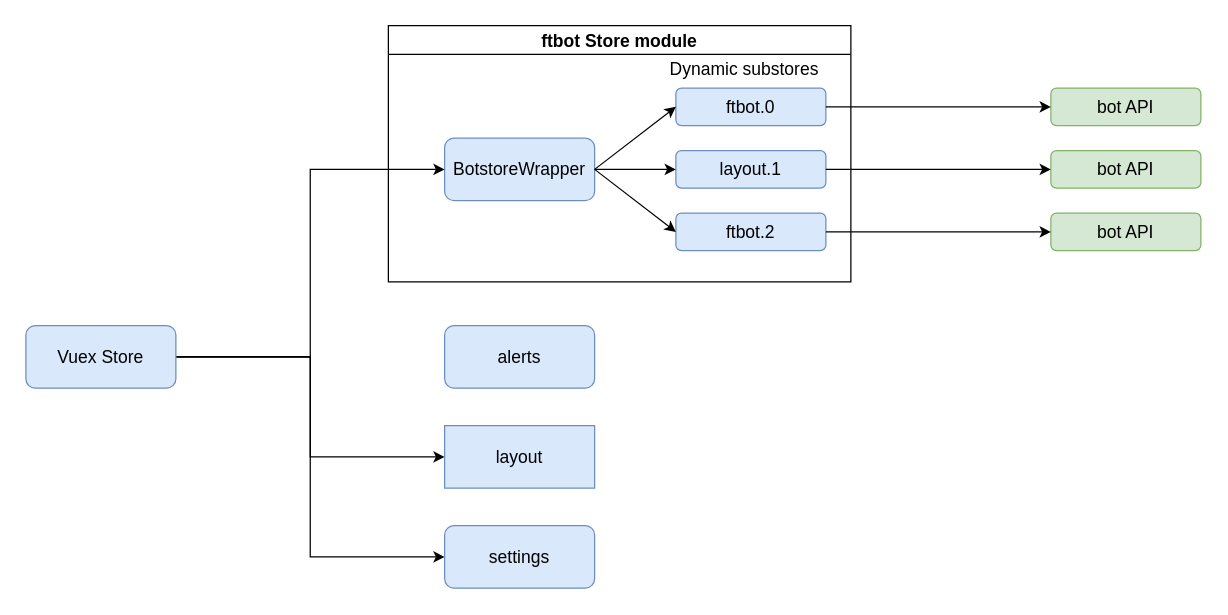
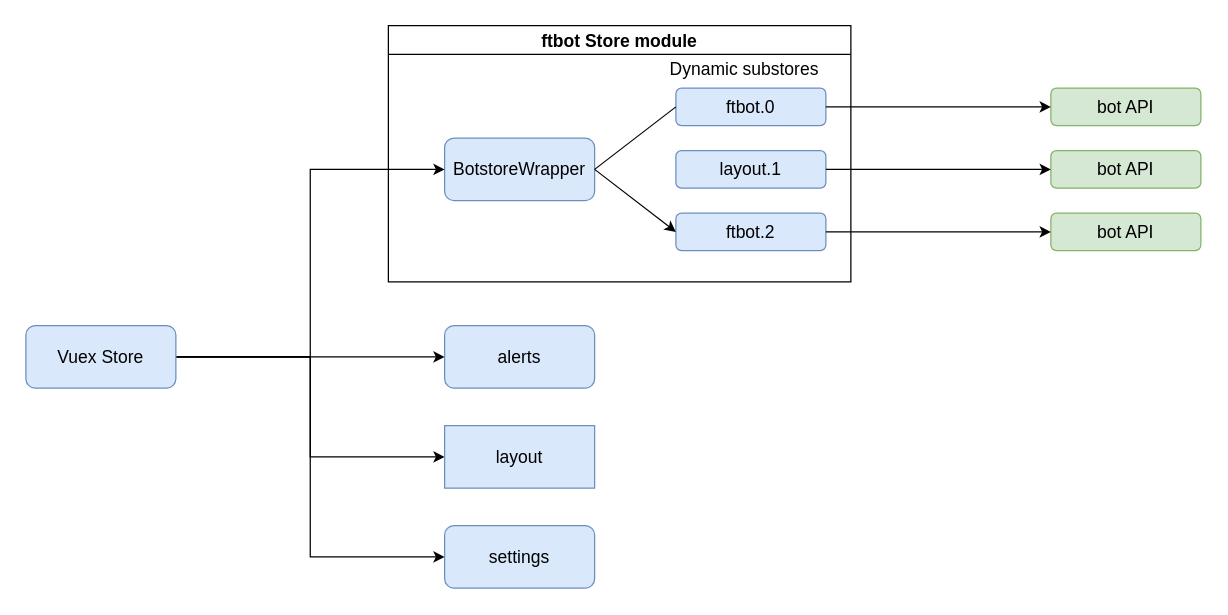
edge "BotstoreWrapper" -> "ftbot.0": arrowhead classic -> none
edge "BotstoreWrapper" -> "layout.1": removed
edge "Vuex Store" -> "alerts": added
